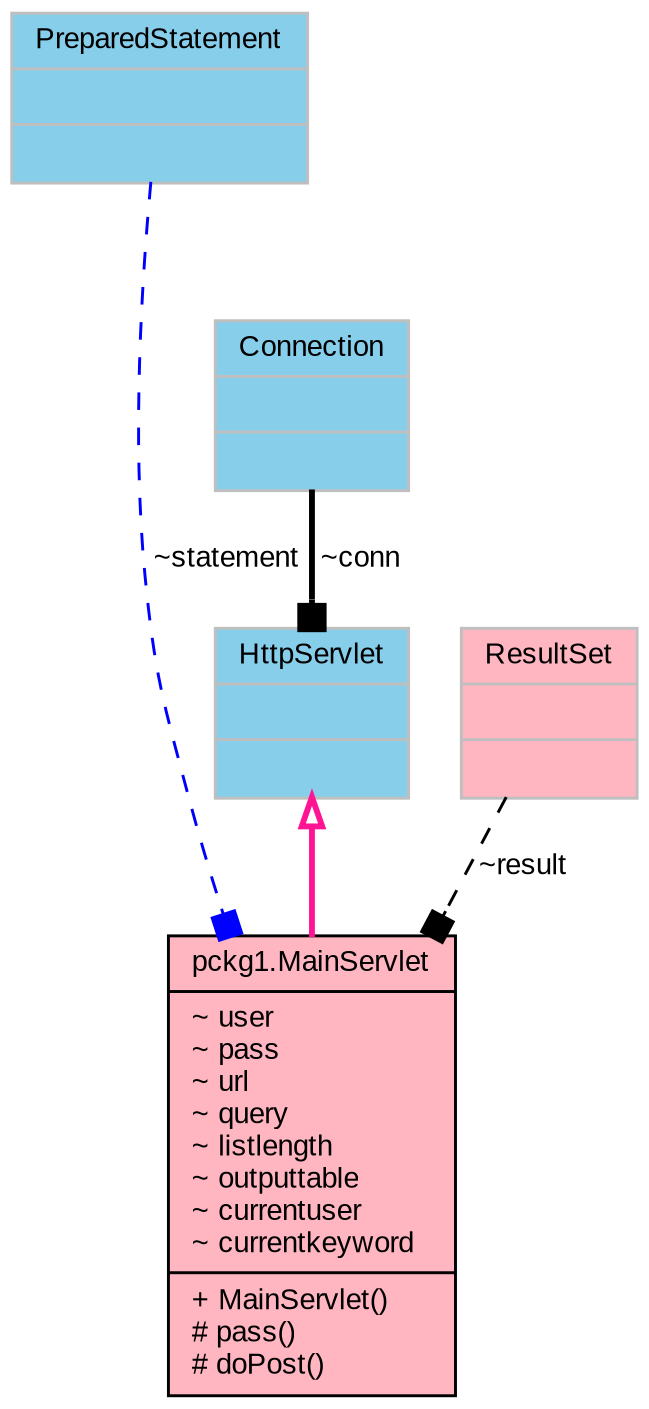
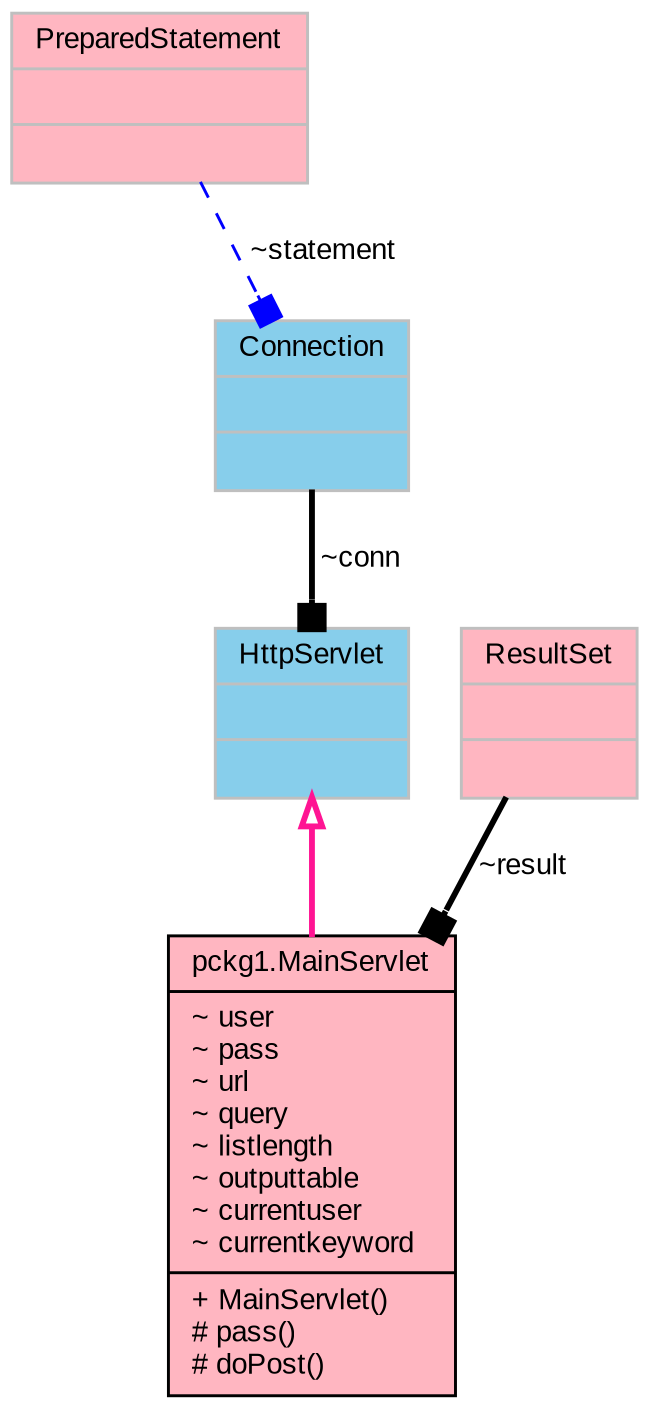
node "PreparedStatement": fillcolor skyblue -> lightpink
edge "PreparedStatement" -> "pckg1.MainServlet": now "PreparedStatement" -> "Connection"
edge "ResultSet" -> "pckg1.MainServlet": style dashed -> bold
